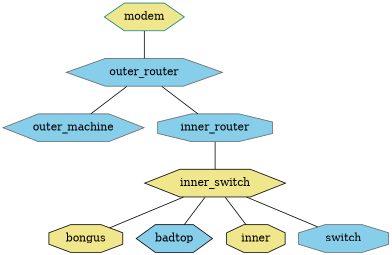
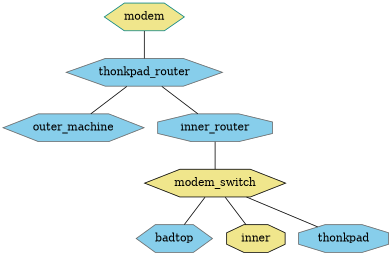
node "outer_router": label "outer_router" -> "thonkpad_router"
node "inner_switch": label "inner_switch" -> "modem_switch"
node "bongus": removed
node "badtop": color black -> gray40
node "switch": label "switch" -> "thonkpad"
